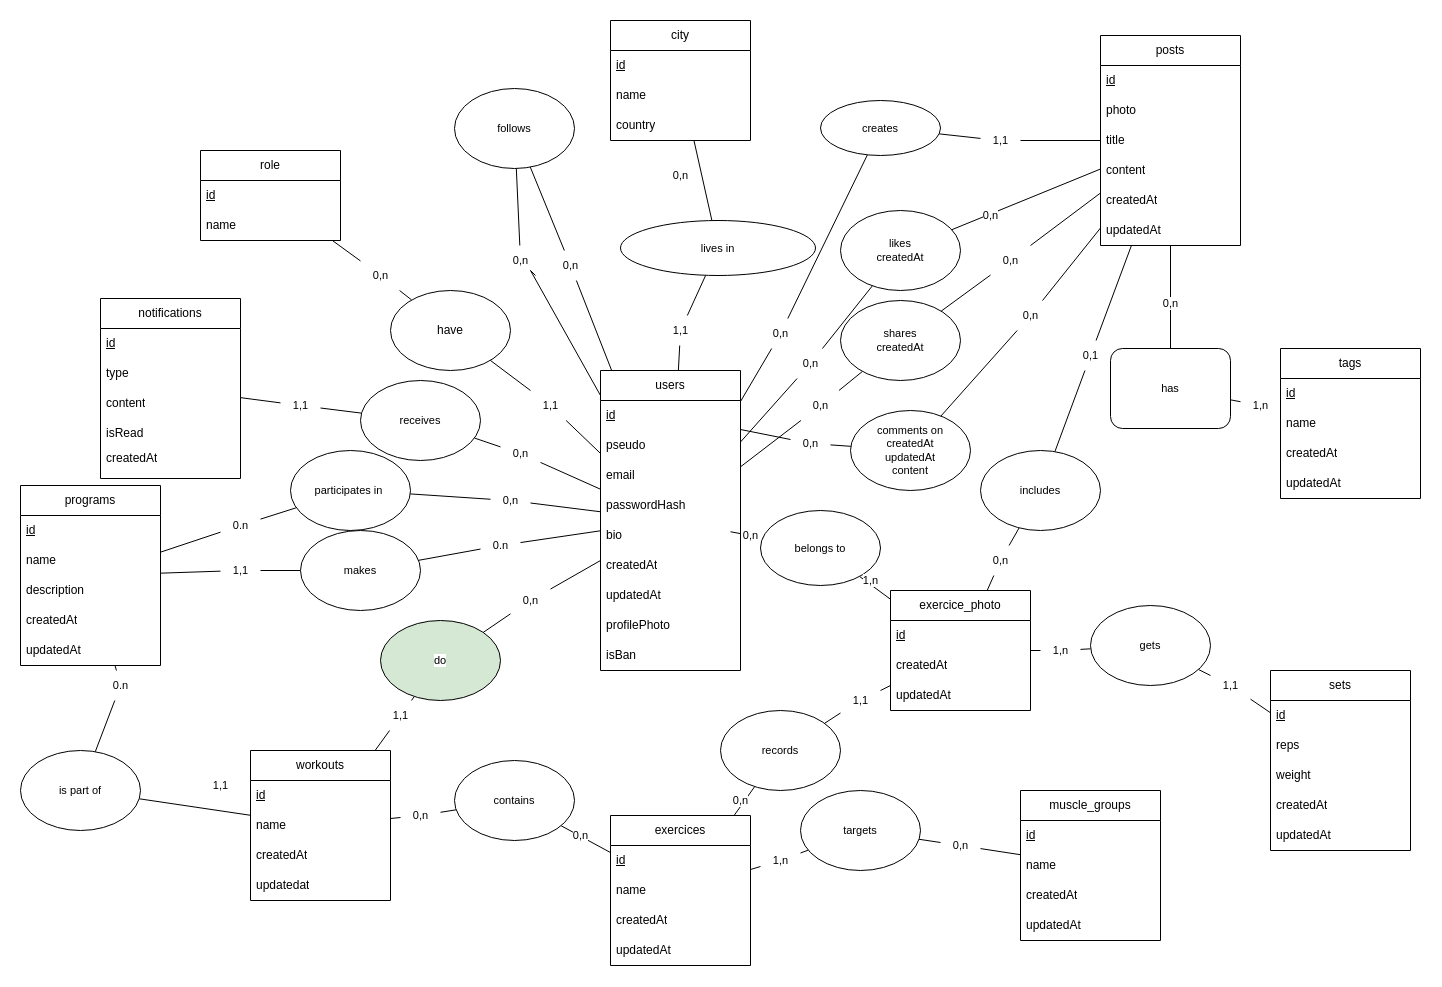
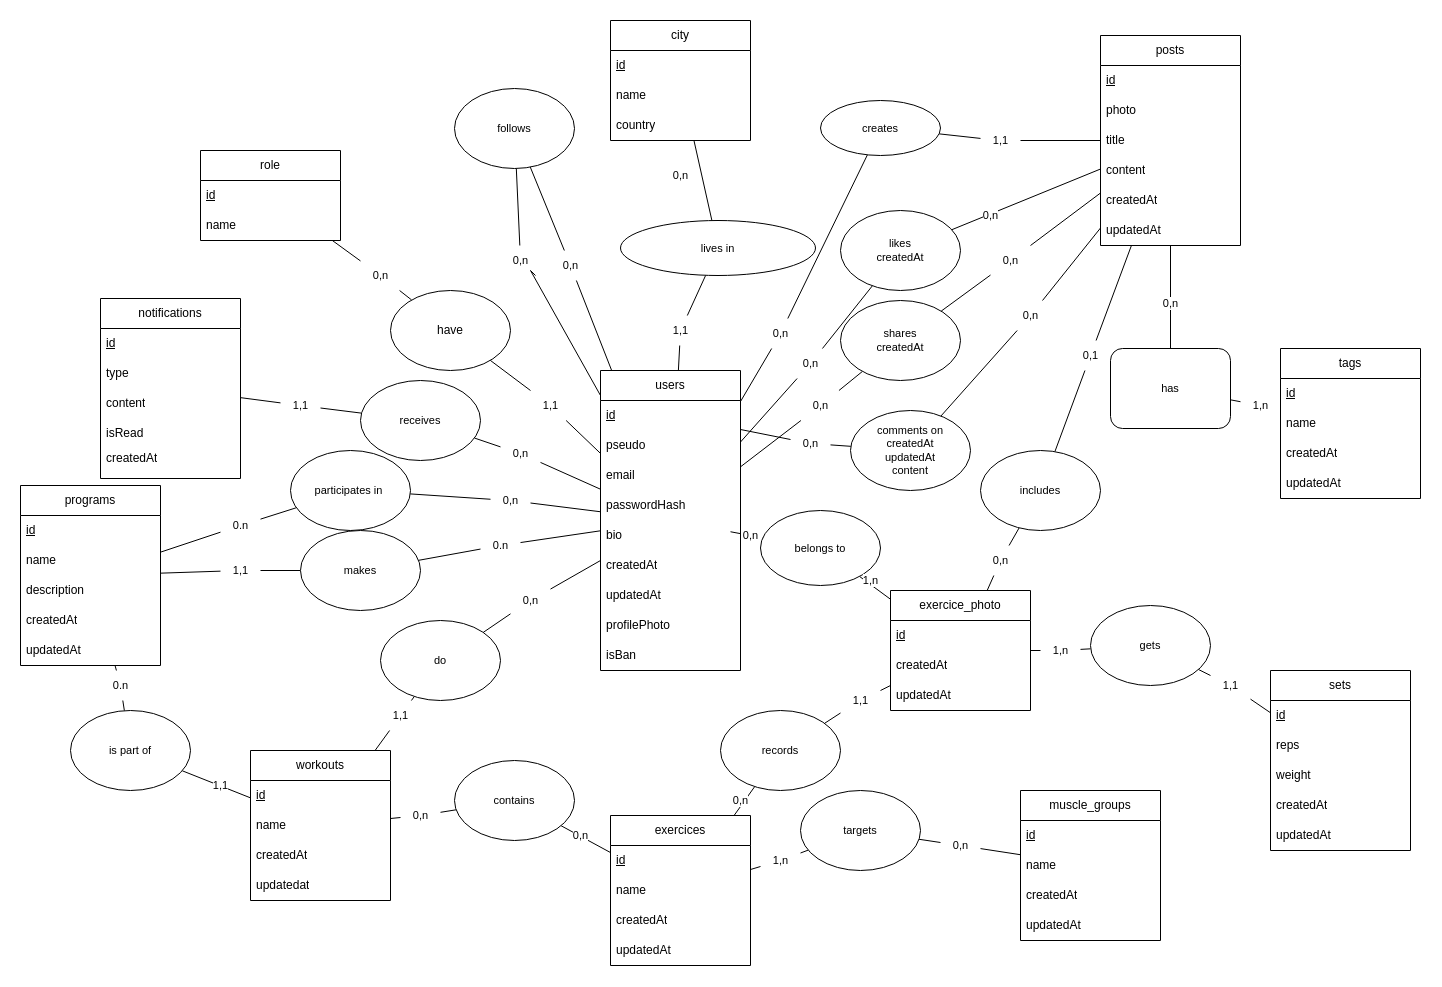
node "do": fillcolor #d5e8d4 -> #ffffff
node "is part of": moved (81, 791) -> (131, 751)
